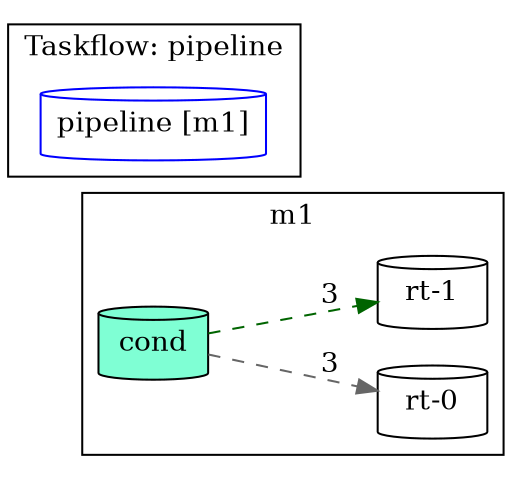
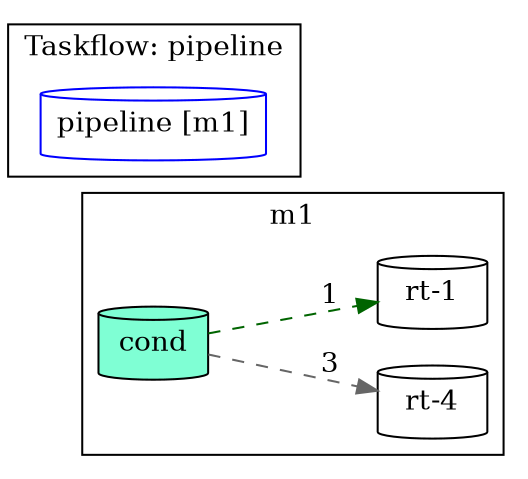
edge "cond" -> "rt-1": label "3" -> "1"
node "rt-0": label "rt-0" -> "rt-4"
